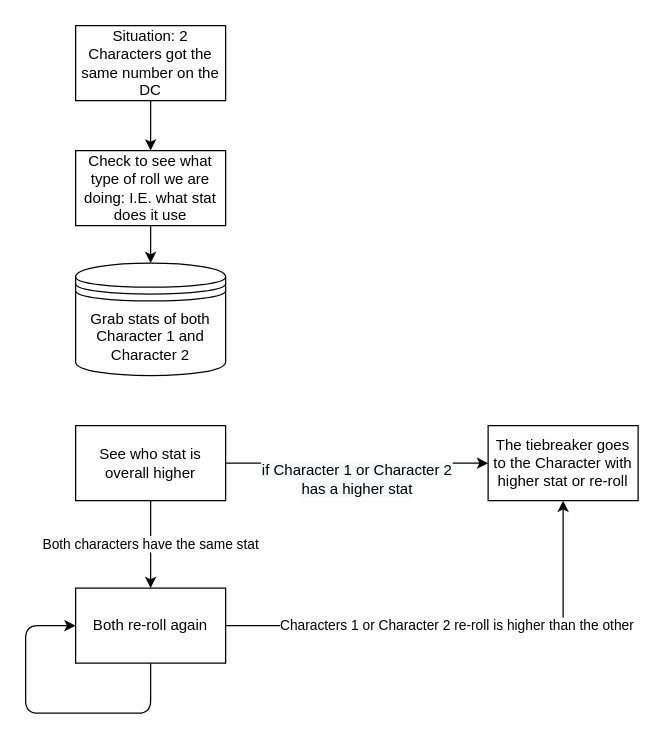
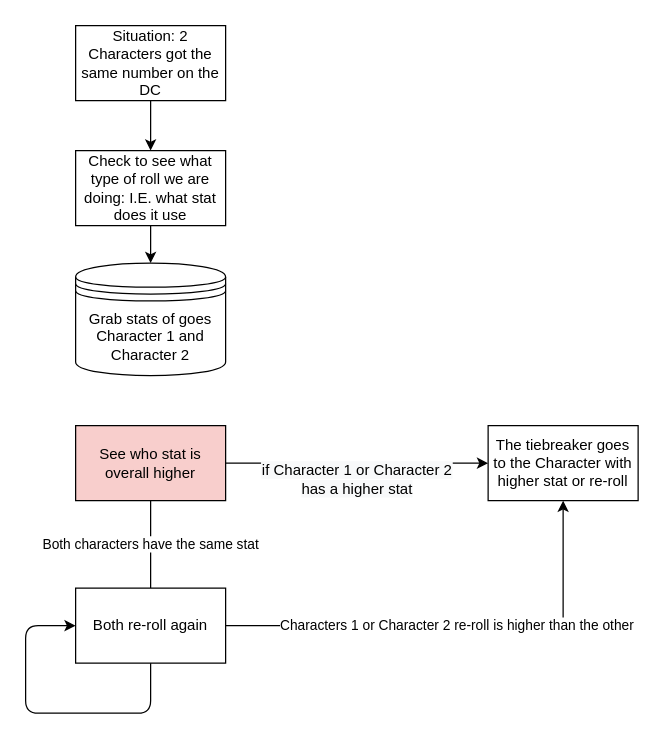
node "Grab stats of both Character 1 and Character 2": label "Grab stats of both Character 1 and Character 2" -> "Grab stats of goes Character 1 and Character 2"
node "See who stat is overall higher": fillcolor #ffffff -> #f8cecc
edge "See who stat is overall higher" -> "Both re-roll again": arrowhead classic -> none
